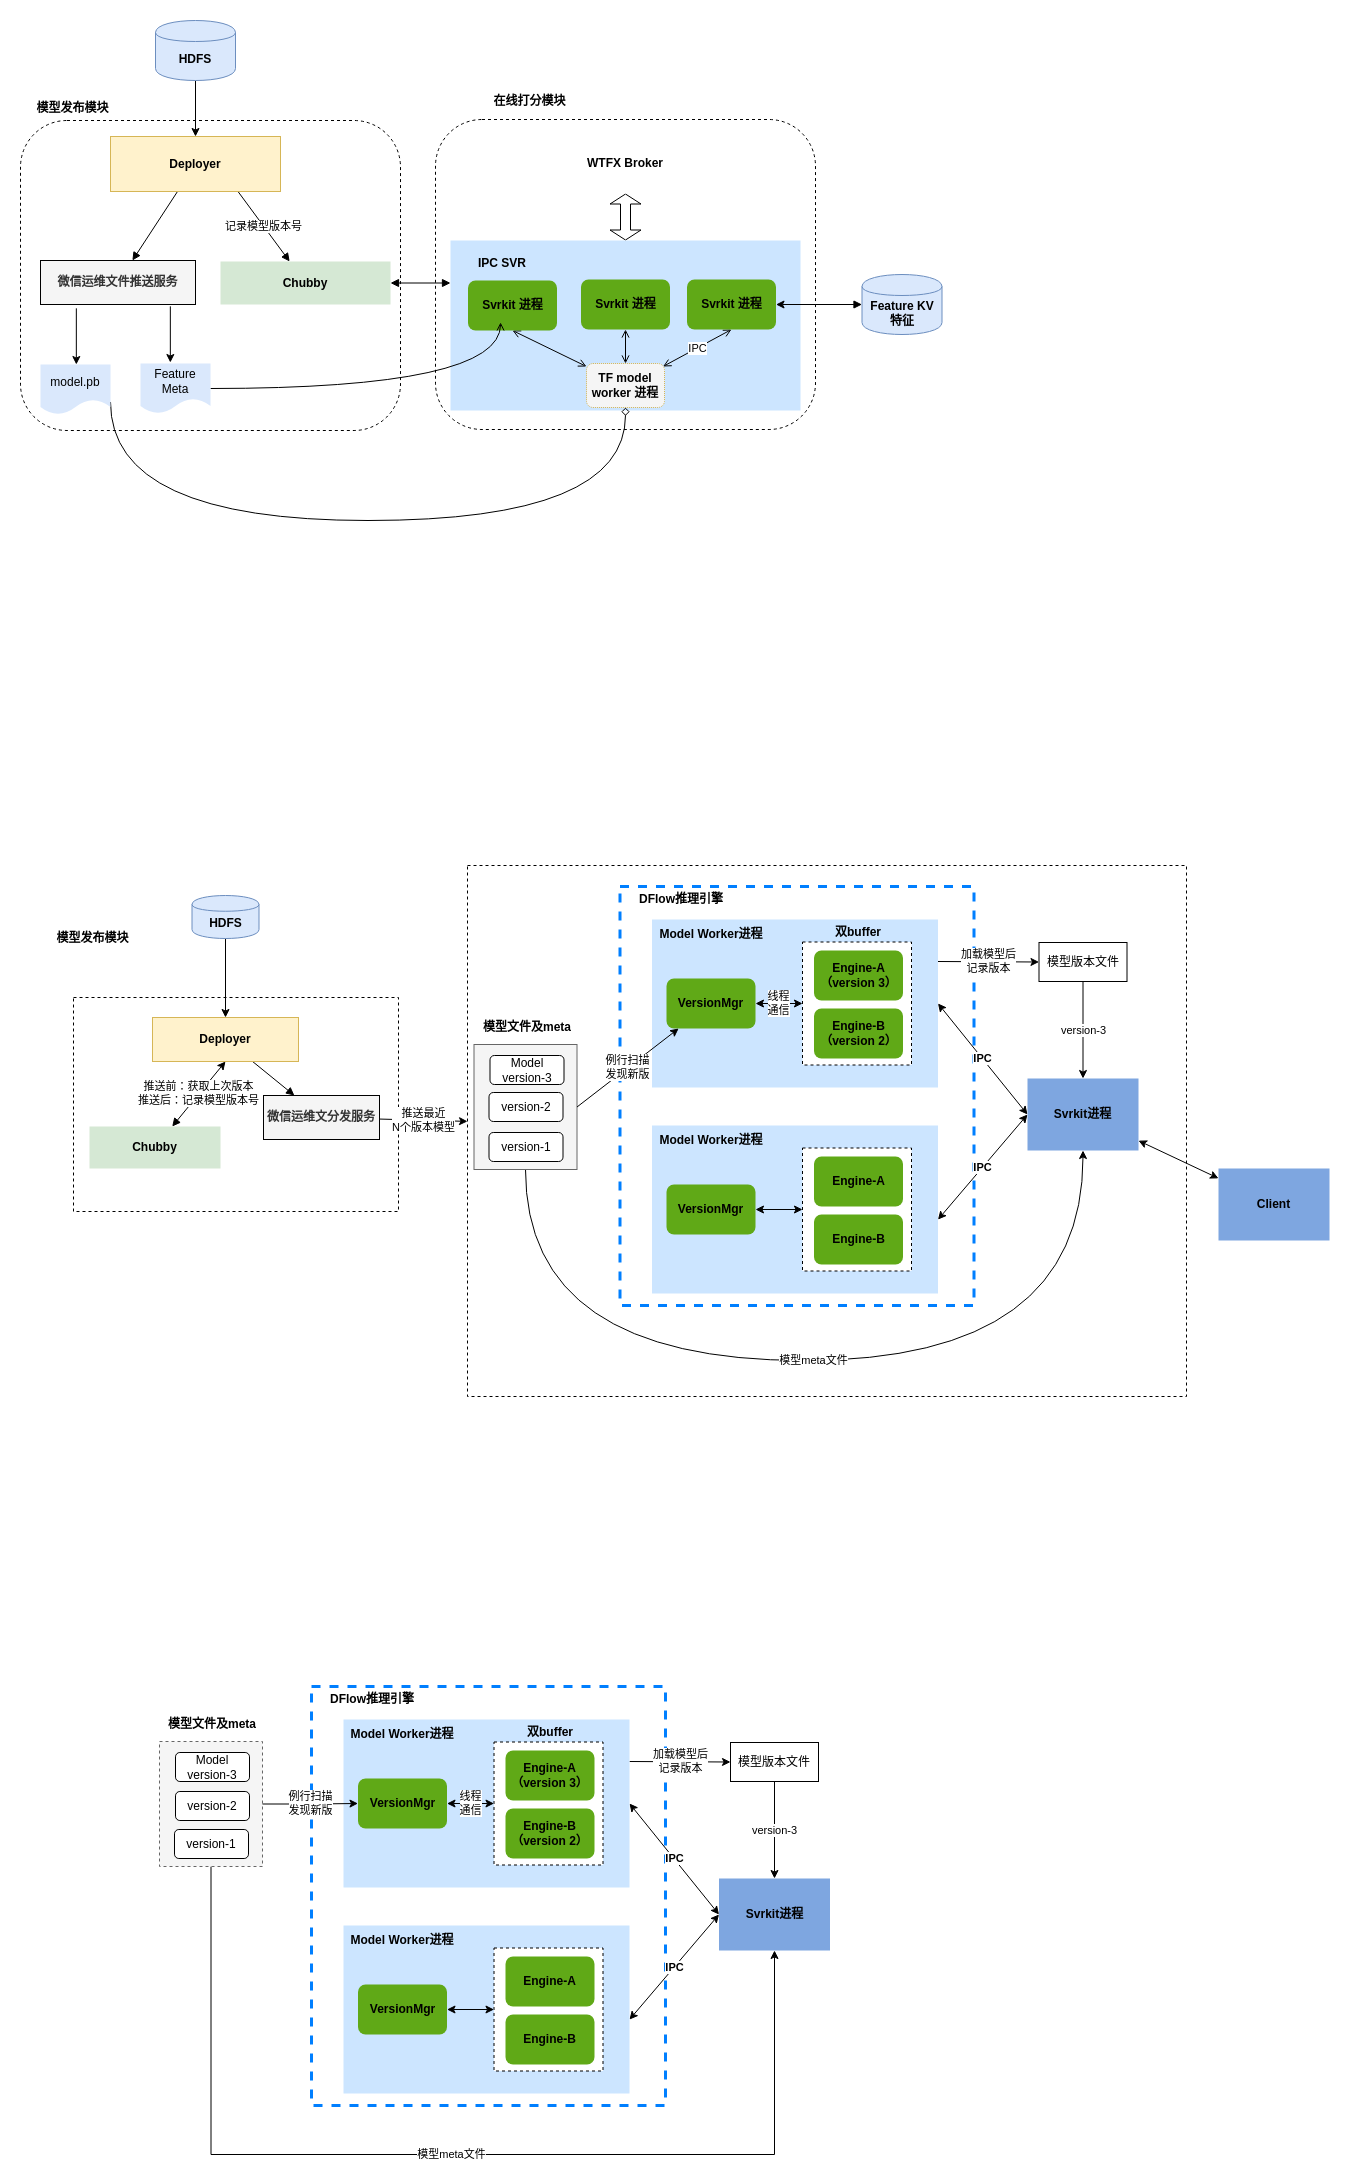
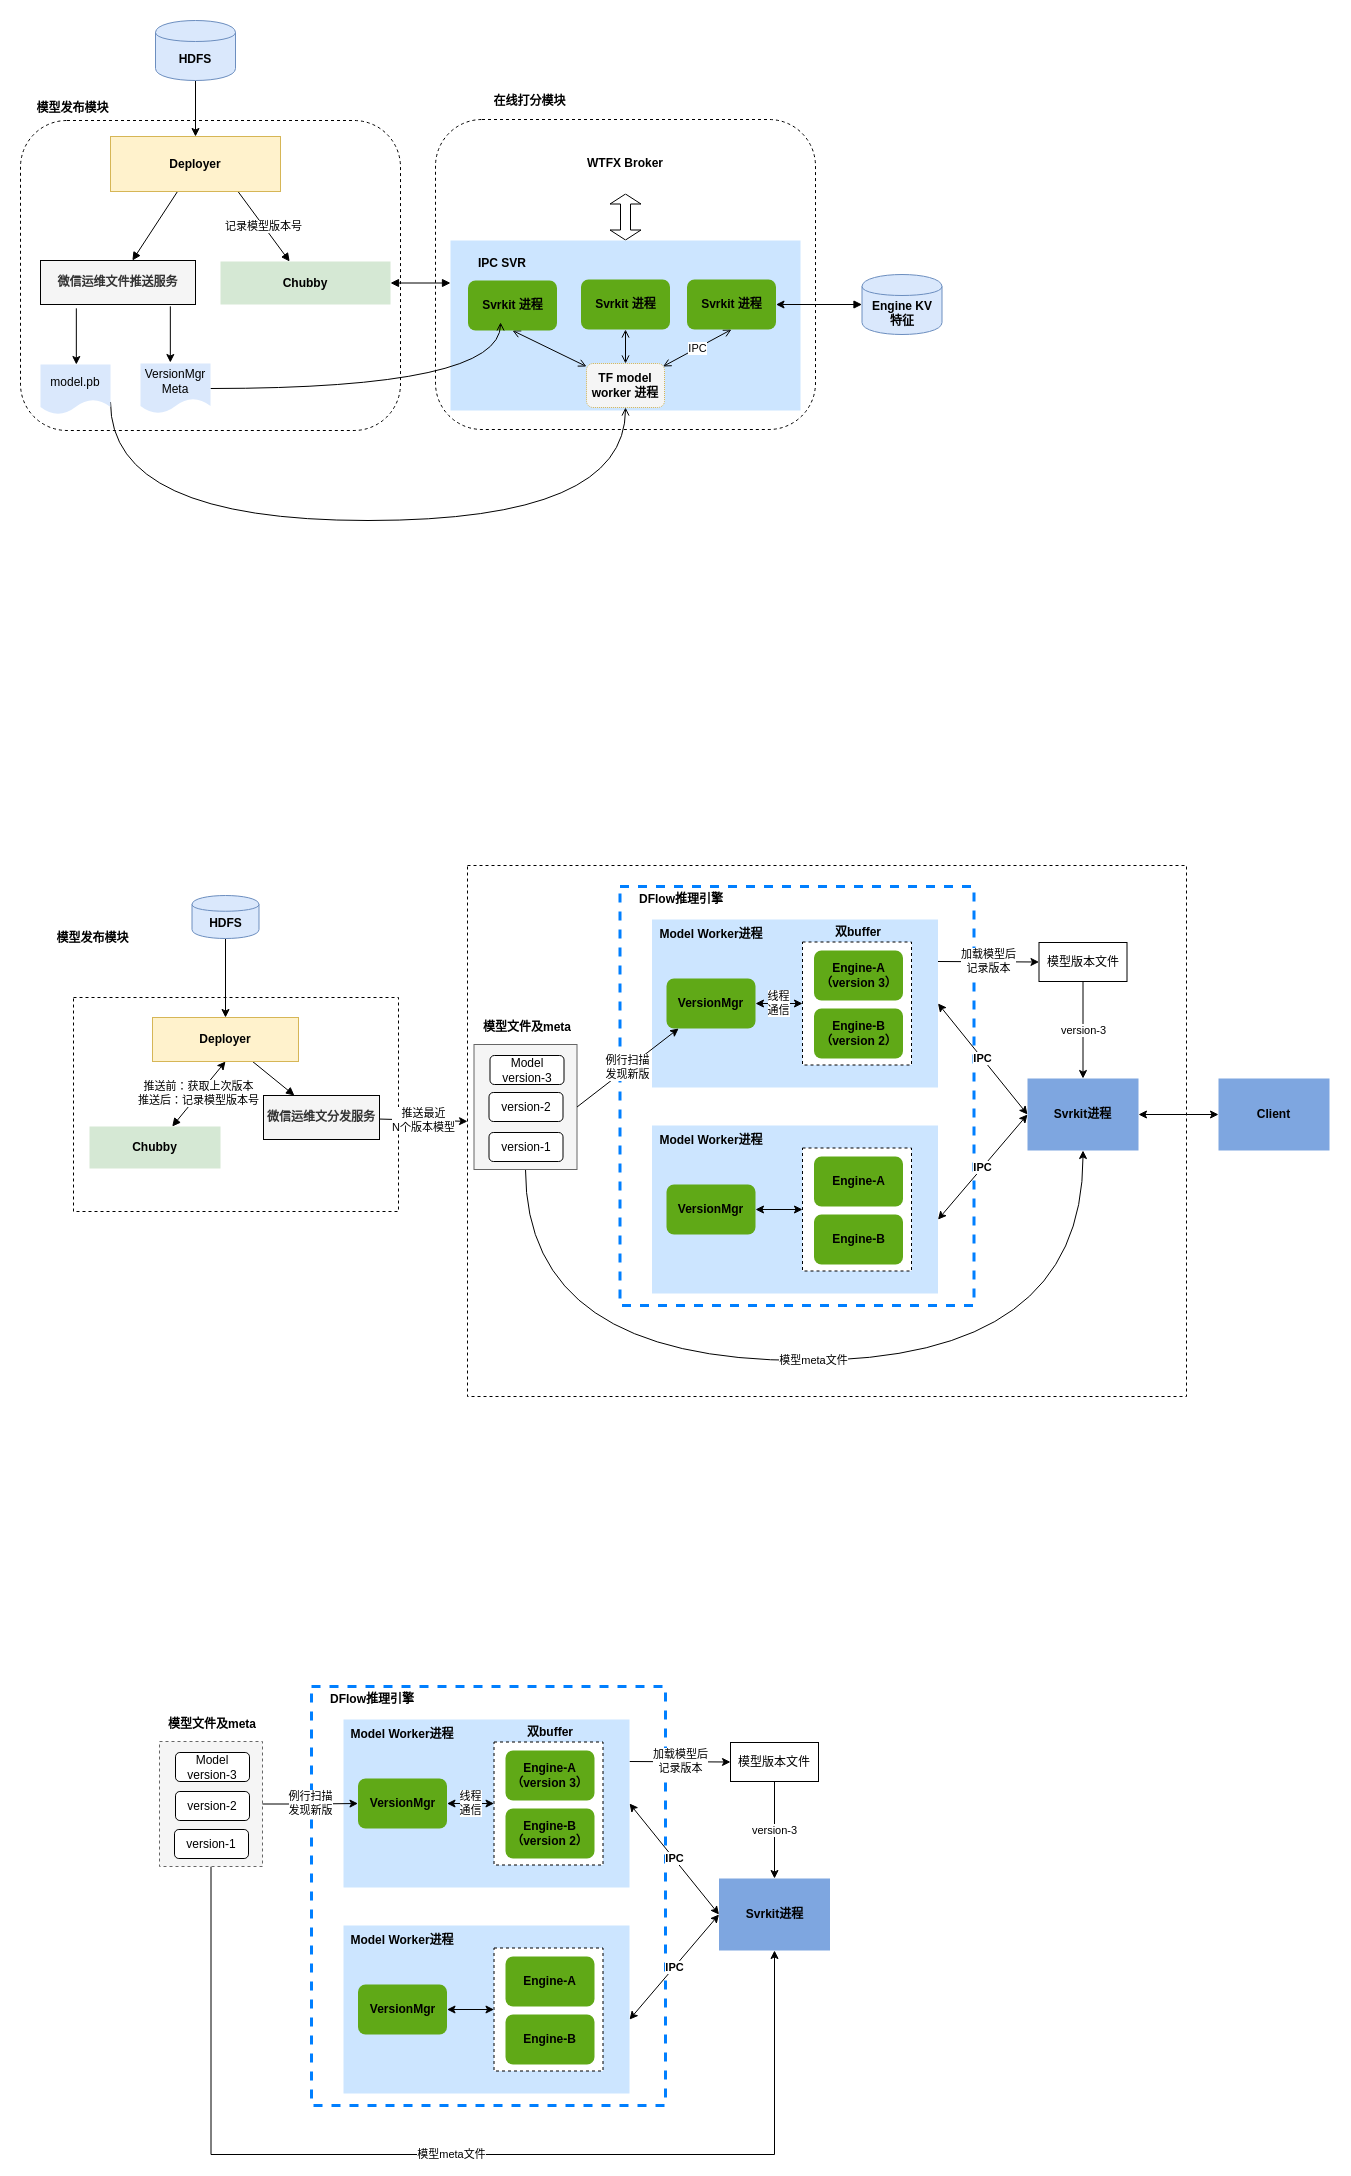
node "Feature KV 特征": label "Feature KV 特征" -> "Engine KV 特征"
node "Feature Meta": label "Feature Meta" -> "VersionMgr Meta"
edge "model.pb" -> "TF model worker 进程": arrowhead diamond -> open
node "Client": moved (1274, 1205) -> (1274, 1115)
